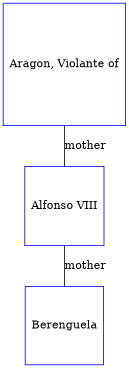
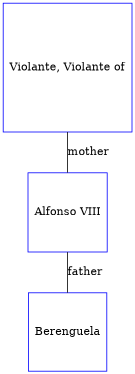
node "Aragon, Violante of": label "Aragon, Violante of" -> "Violante, Violante of"
edge "Alfonso VIII" -- "Berenguela": label "mother" -> "father"
